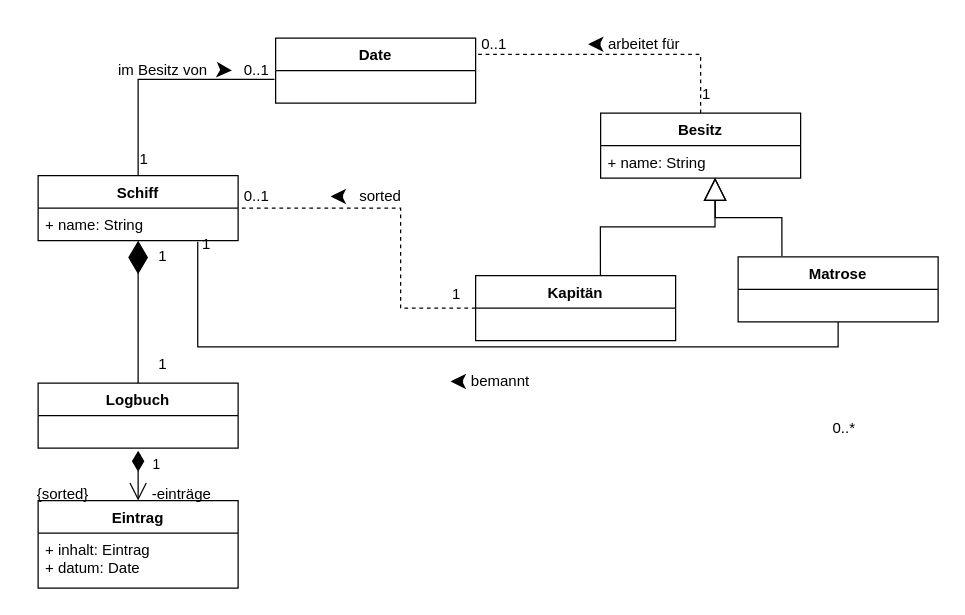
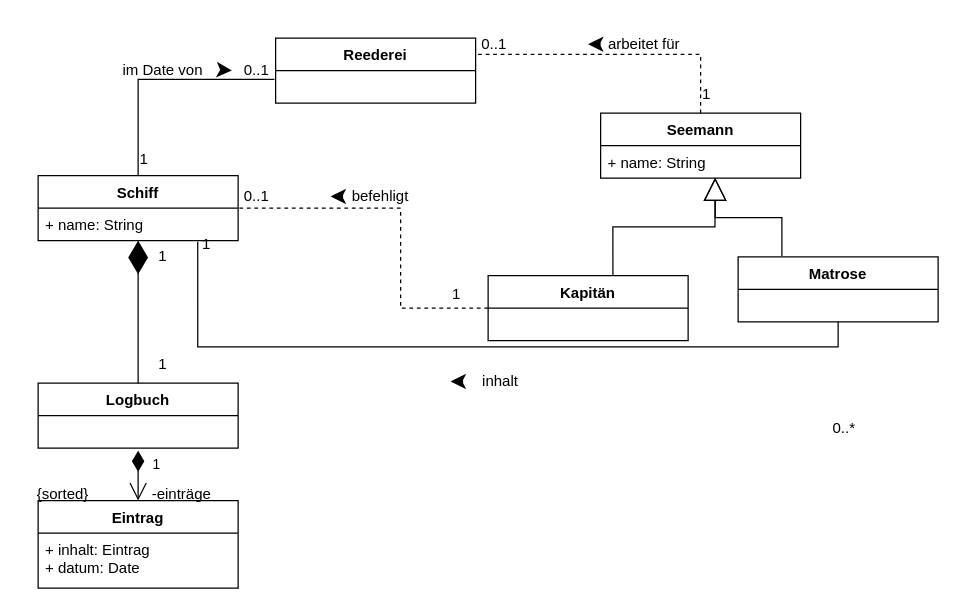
node "Date": label "Date" -> "Reederei"
node "im Besitz von": label "im Besitz von" -> "im Date von"
node "Besitz": label "Besitz" -> "Seemann"
node "sorted": label "sorted" -> "befehligt"
node "Kapitän": moved (576, 308) -> (588, 308)
node "bemannt": label "bemannt" -> "inhalt"
